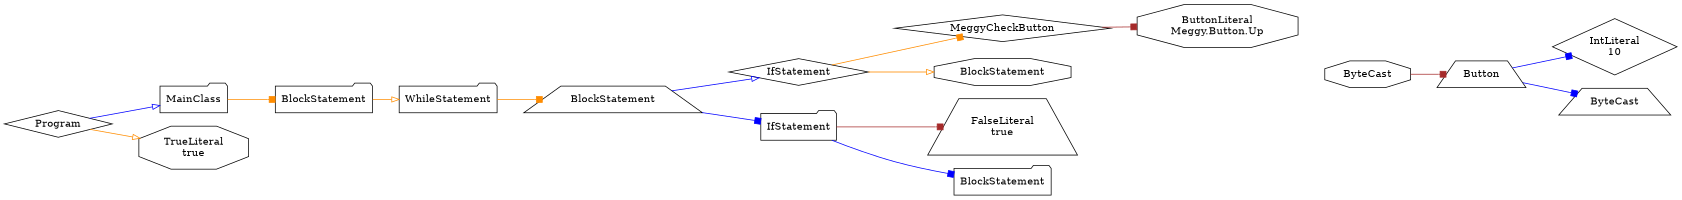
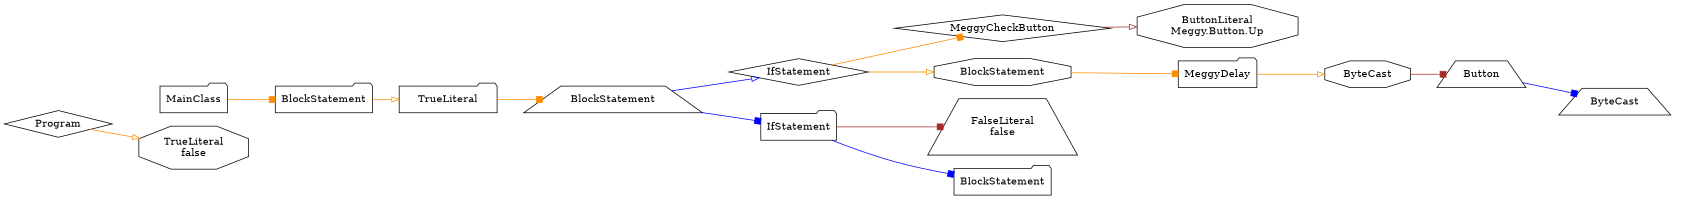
edge "MeggyCheckButton" -> "ButtonLiteral Meggy.Button.Up": arrowhead box -> onormal
node "IntLiteral 10": removed
node "MeggyDelay": added
node "WhileStatement": label "WhileStatement" -> "TrueLiteral"
edge "Program" -> "MainClass": removed
node "FalseLiteral true": label "FalseLiteral true" -> "FalseLiteral false"
node "TrueLiteral true": label "TrueLiteral true" -> "TrueLiteral false"
